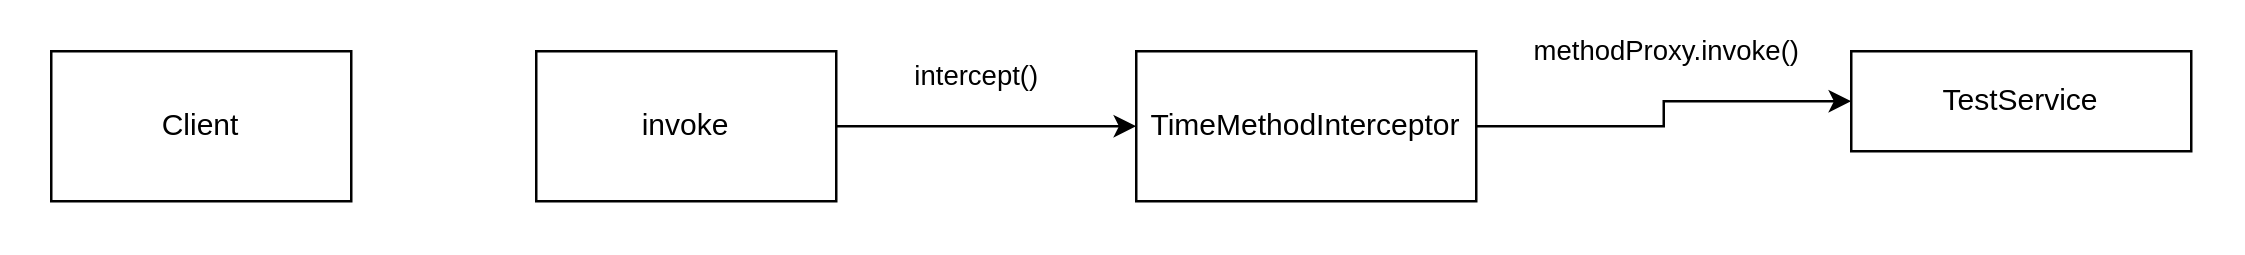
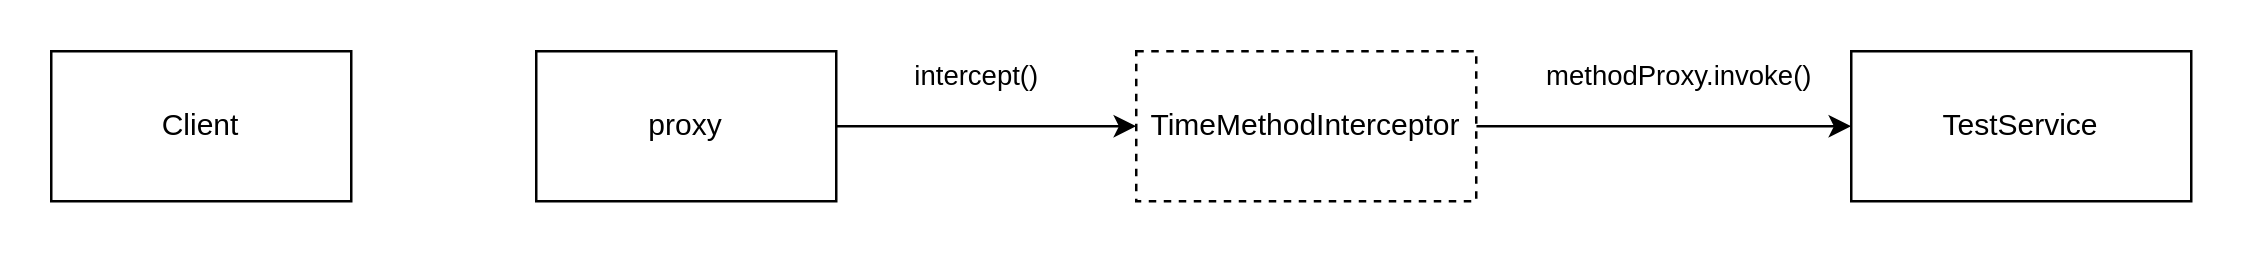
node "TestService": size 340x100 -> 340x150
node "invoke": label "invoke" -> "proxy"
node "TimeMethodInterceptor": style solid -> dashed
